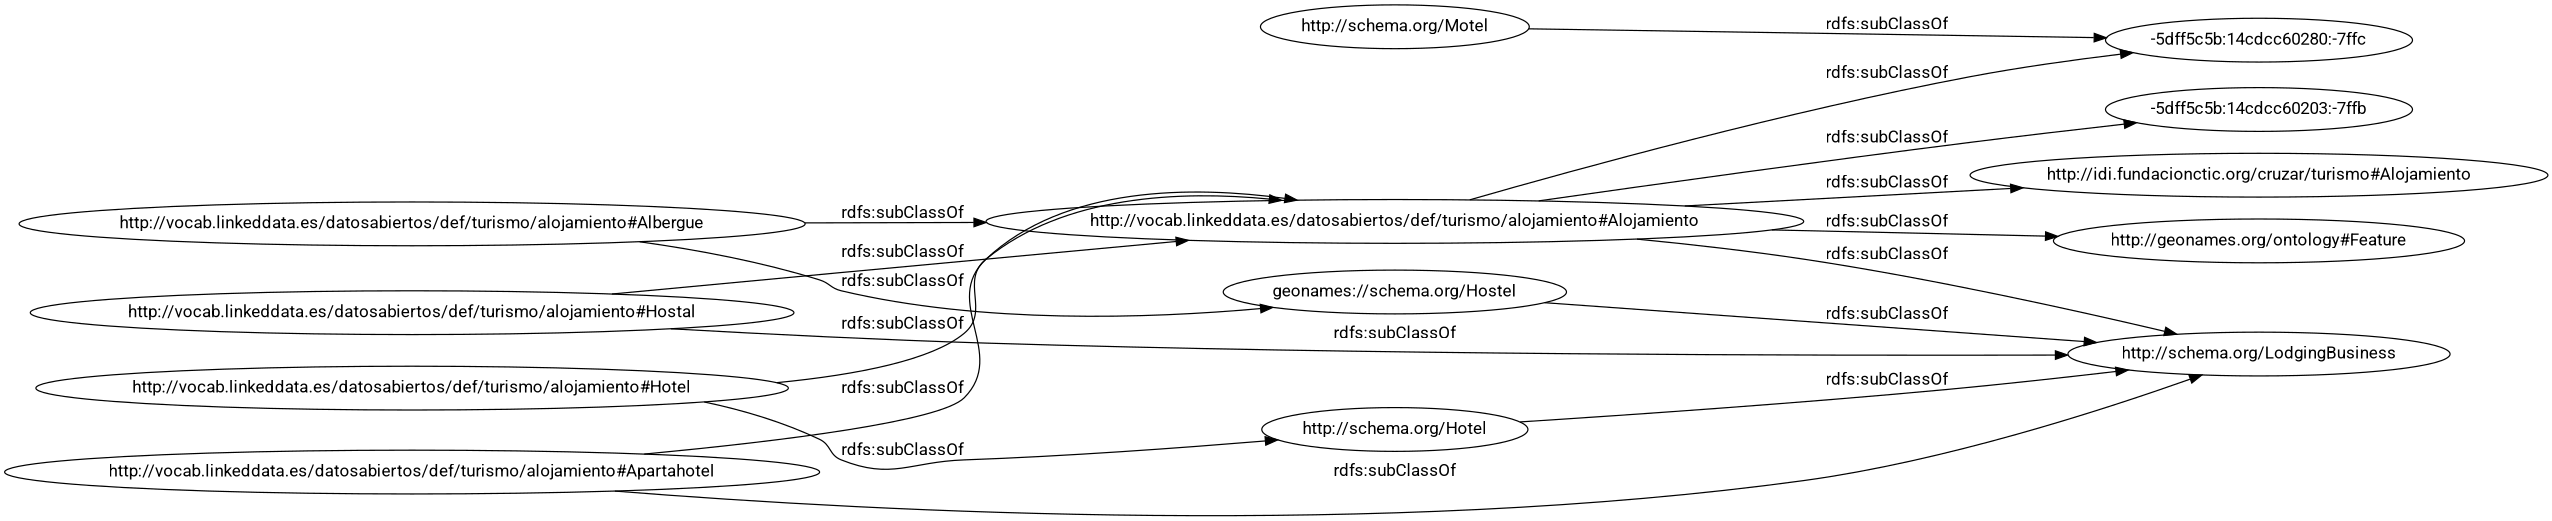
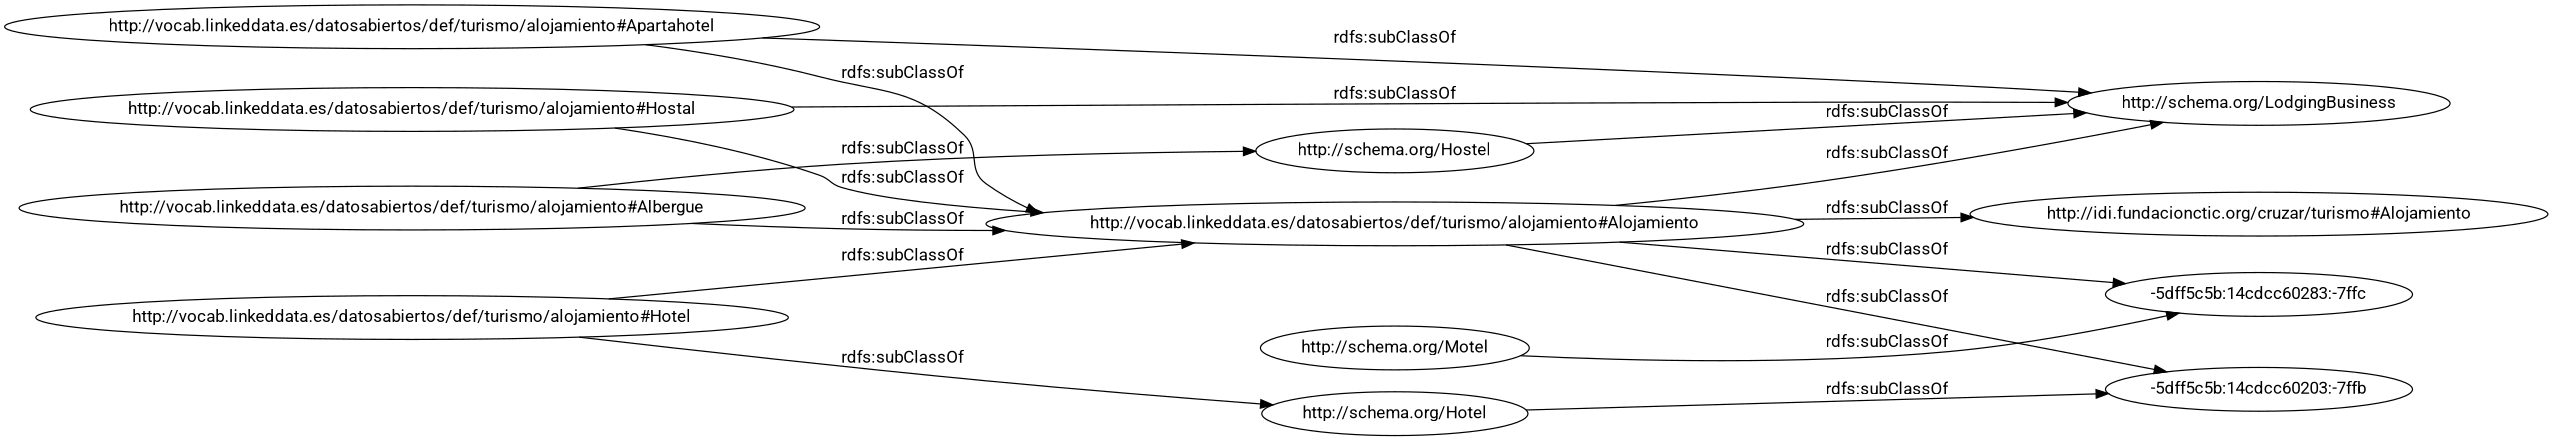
node "-5dff5c5b:14cdcc60280:-7ffc": label "-5dff5c5b:14cdcc60280:-7ffc" -> "-5dff5c5b:14cdcc60283:-7ffc"
node "http://geonames.org/ontology#Feature": removed
node "geonames://schema.org/Hostel": label "geonames://schema.org/Hostel" -> "http://schema.org/Hostel"
edge "http://schema.org/Hotel" -> "http://schema.org/LodgingBusiness": now "http://schema.org/Hotel" -> "-5dff5c5b:14cdcc60203:-7ffb"
